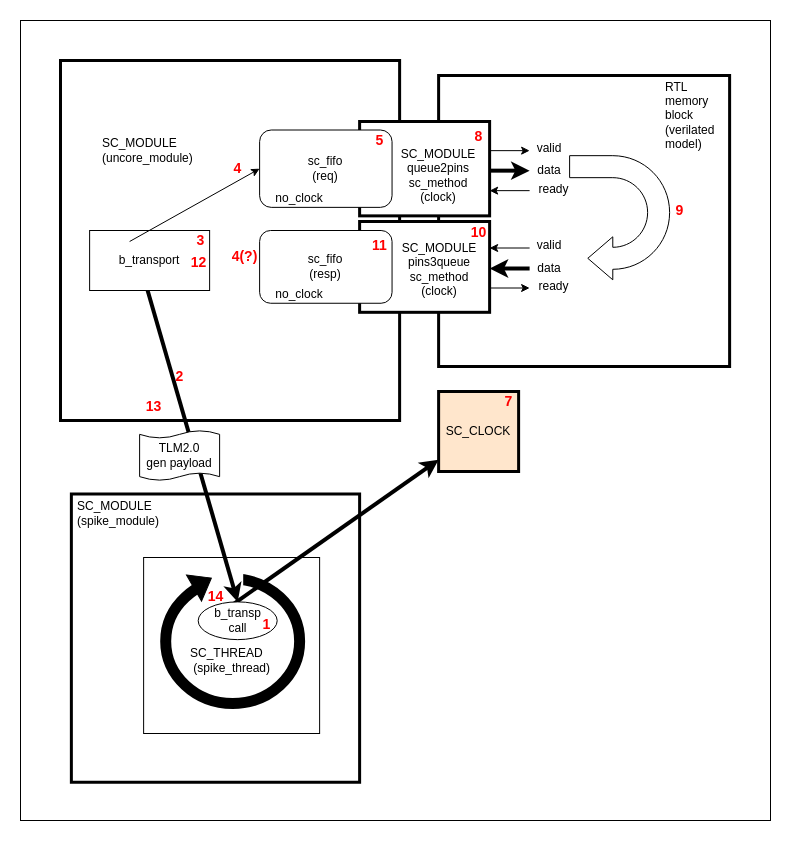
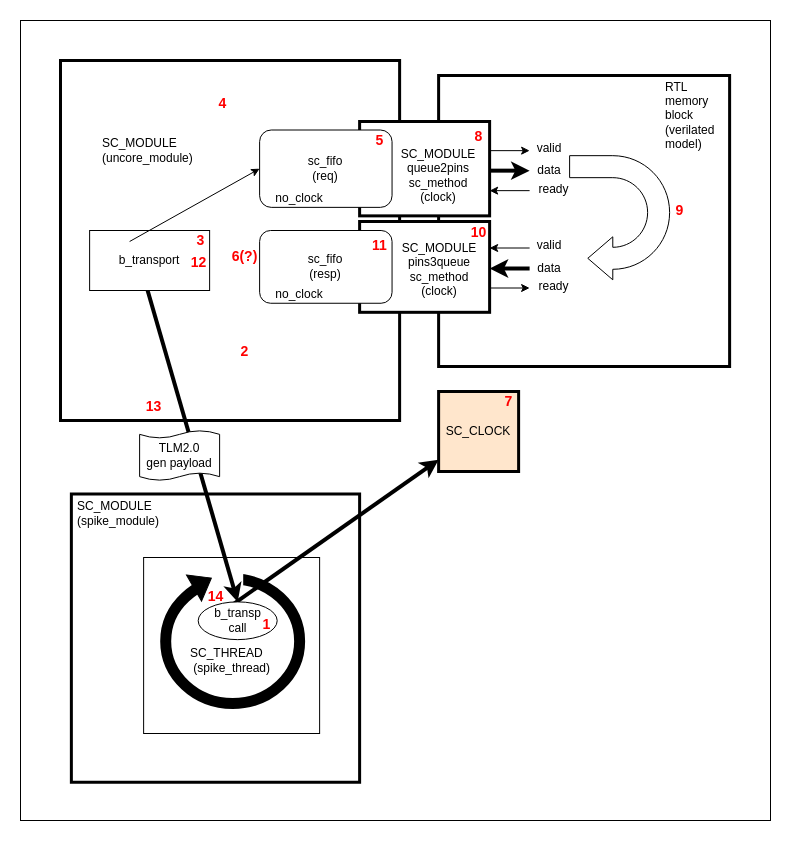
node "4": moved (238, 169) -> (223, 104)
node "4(?)": label "4(?)" -> "6(?)"
node "2": moved (180, 377) -> (245, 352)
